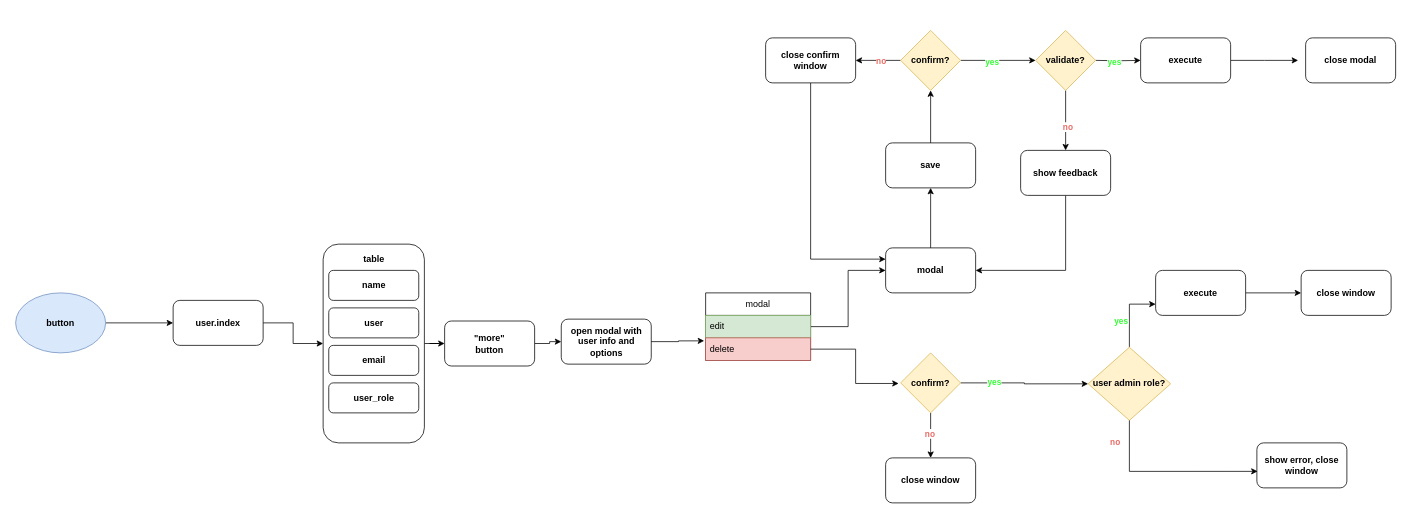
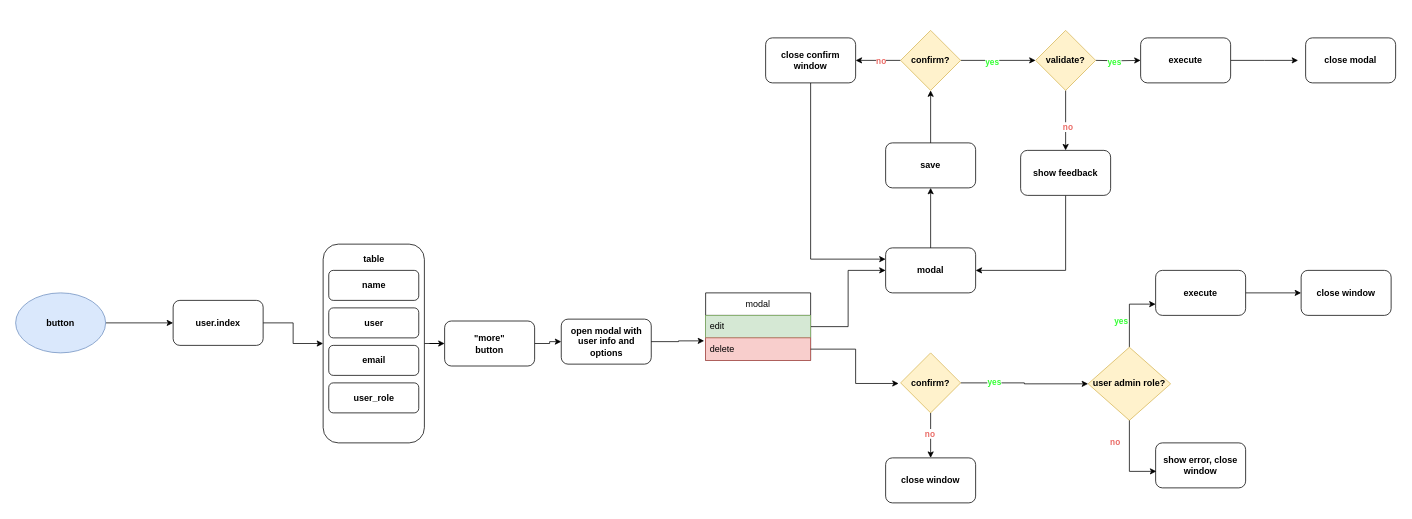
node "show error, close window": moved (1302, 465) -> (1200, 465)
